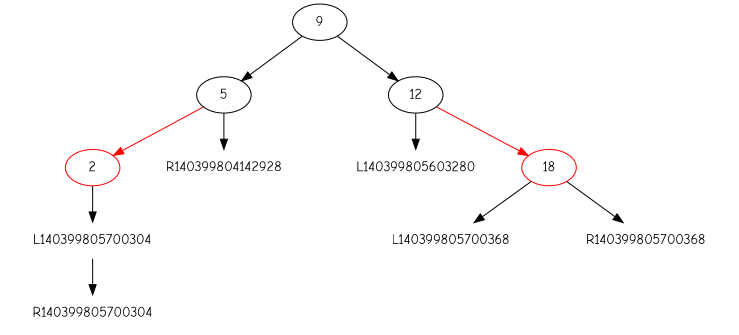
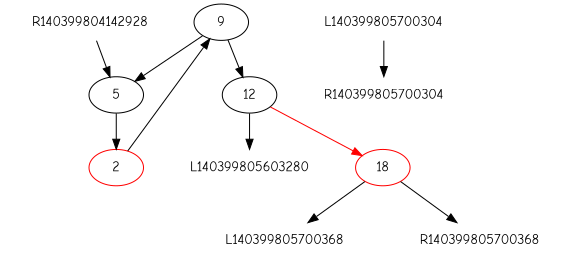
edge "5" -> "R140399804142928": reversed
edge "5" -> "2": color red -> black
edge "2" -> "L140399805700304": now "2" -> "9"
